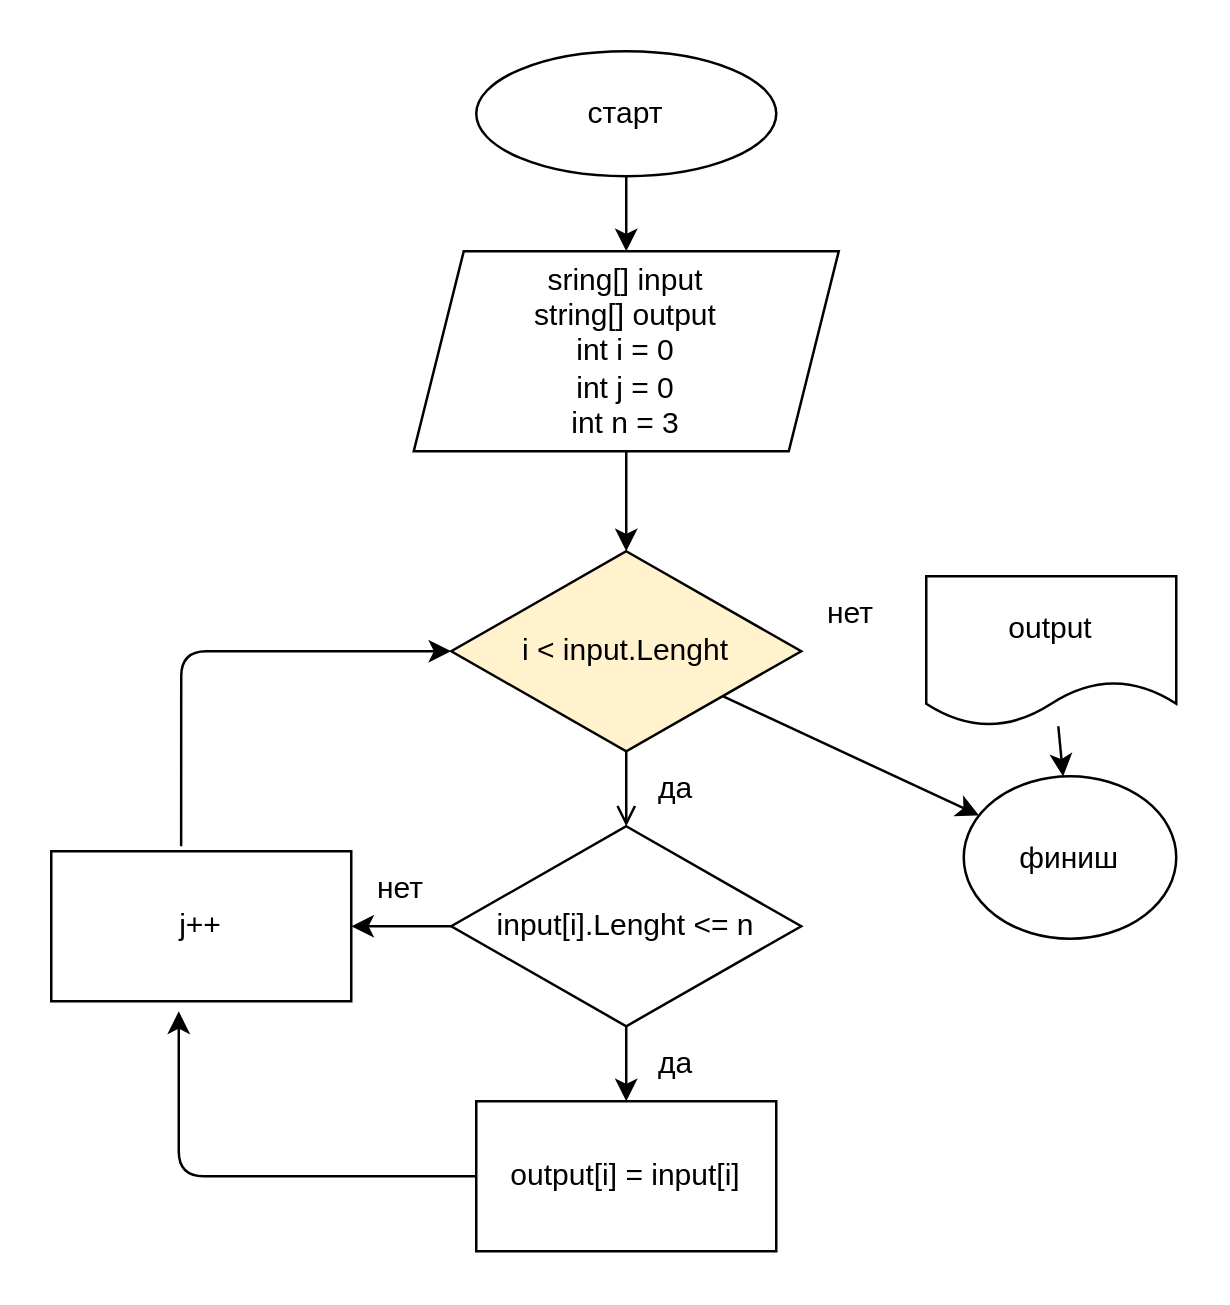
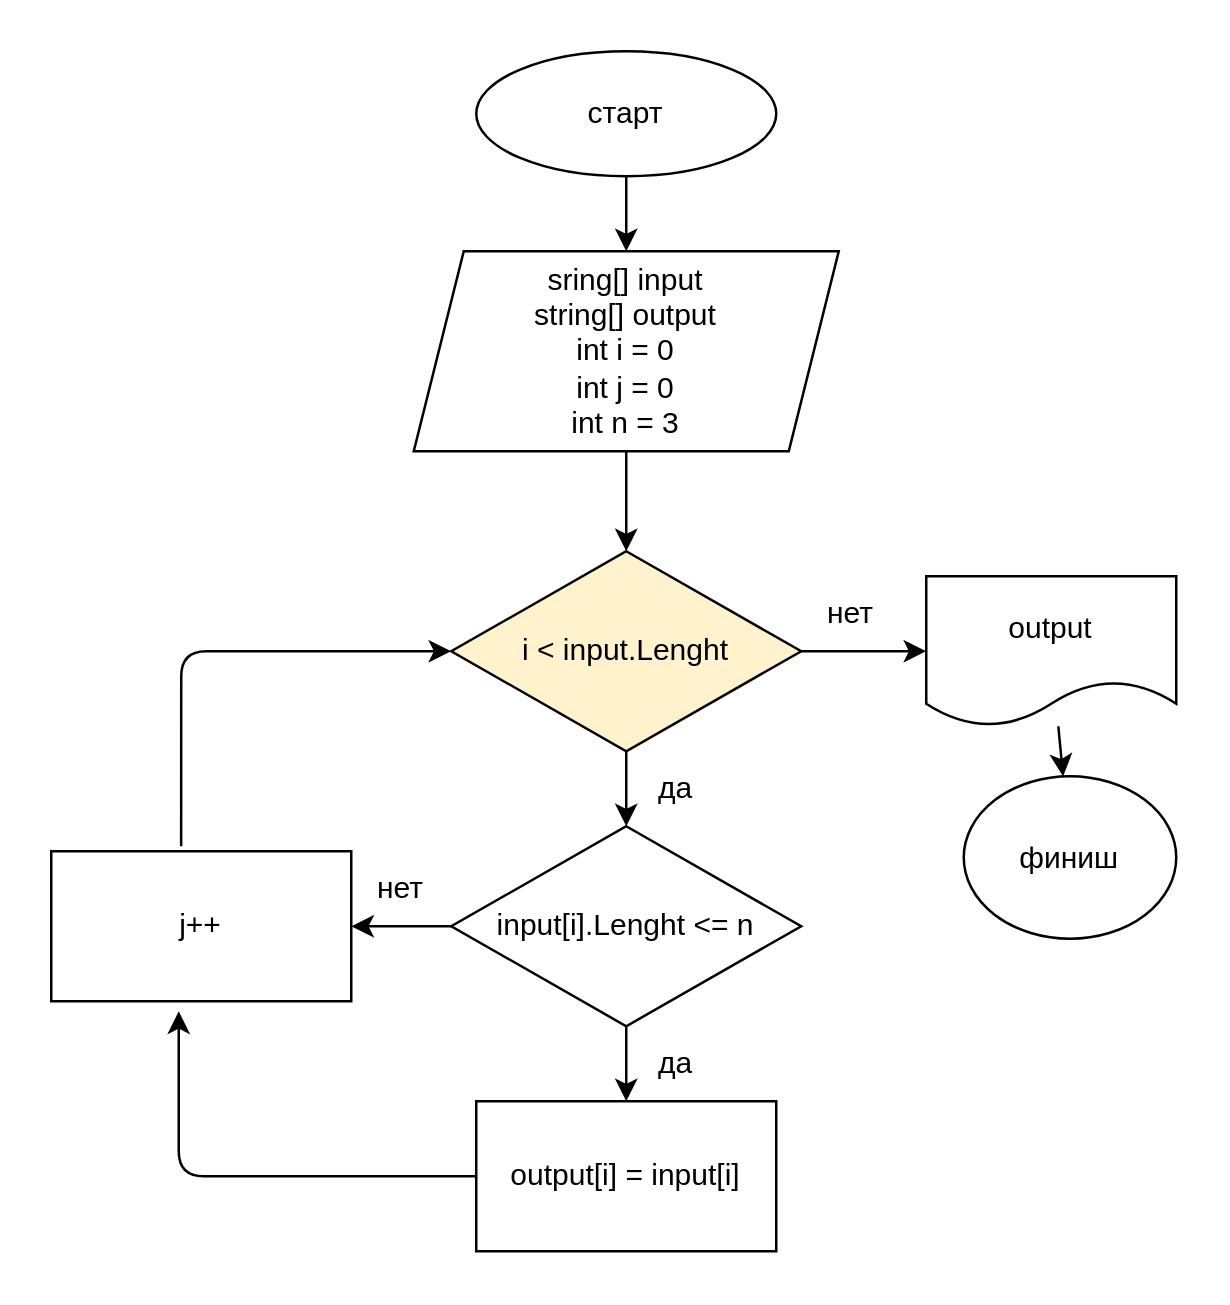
edge "i < input.Lenght" -> "финиш": now "i < input.Lenght" -> "output"
edge "i < input.Lenght" -> "input[i].Lenght <= n": arrowhead open -> classic
